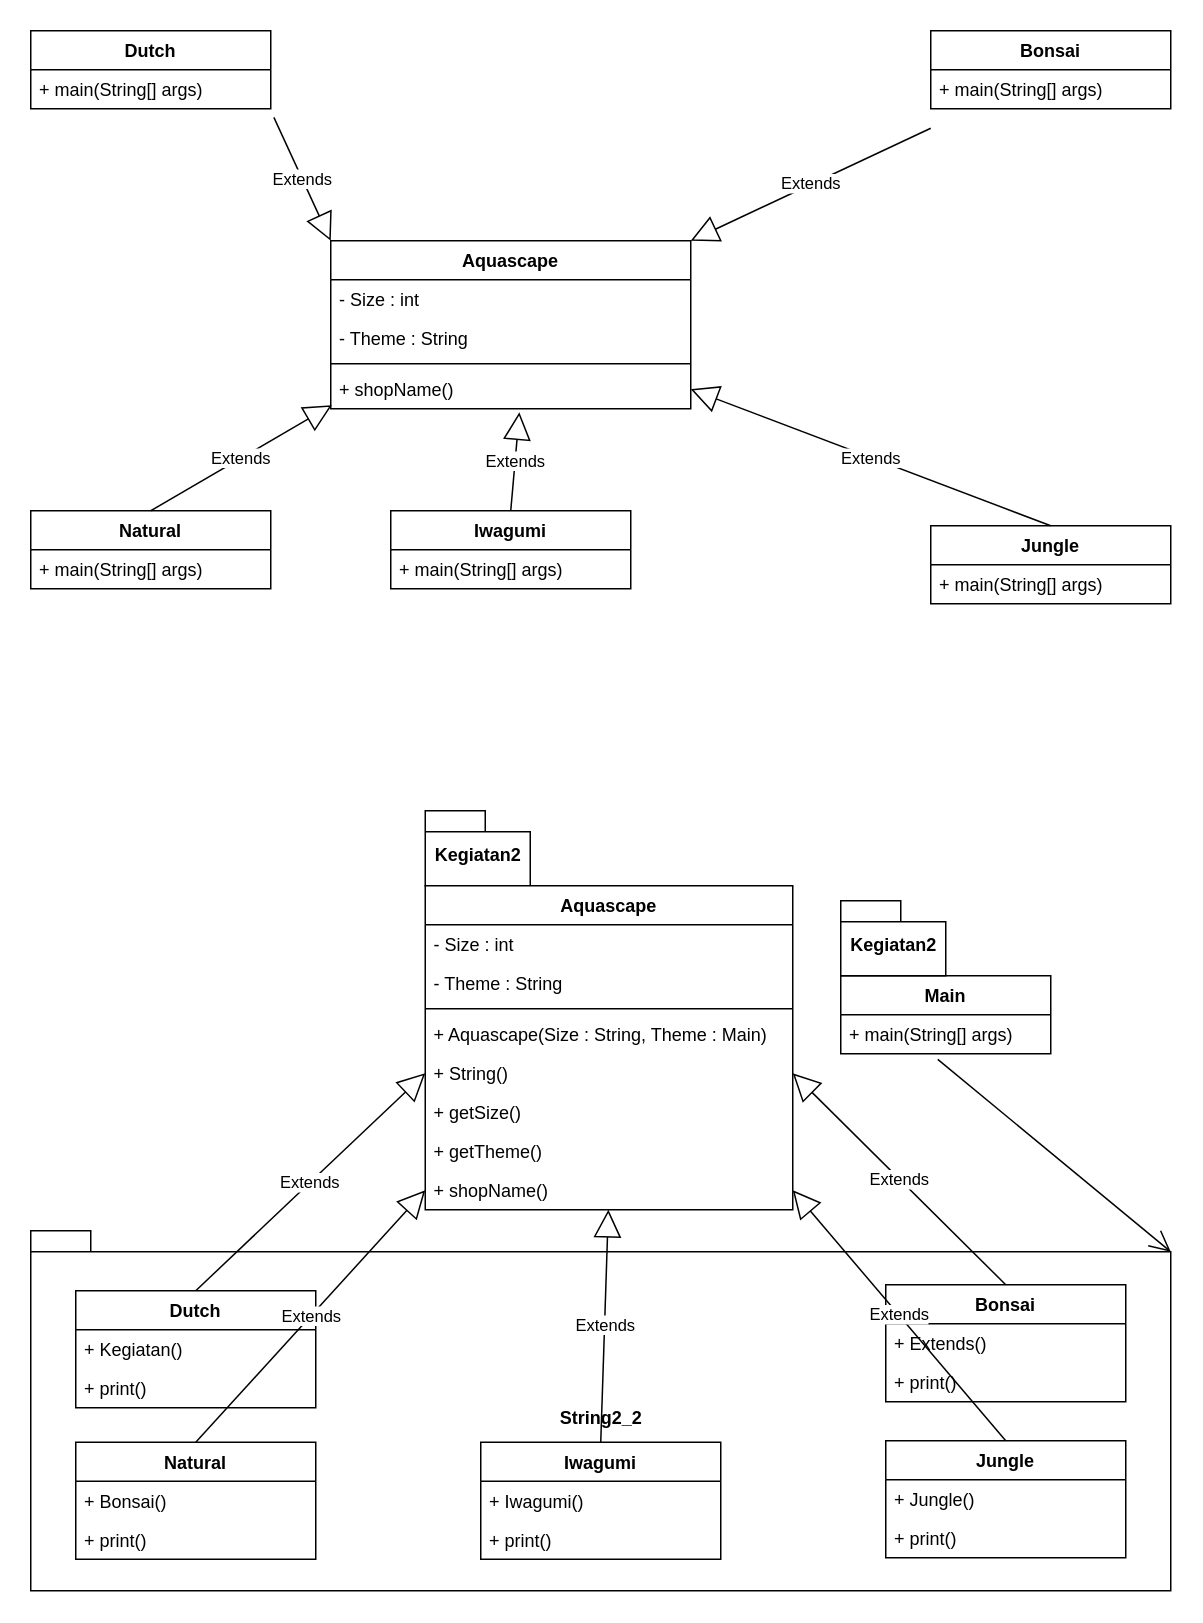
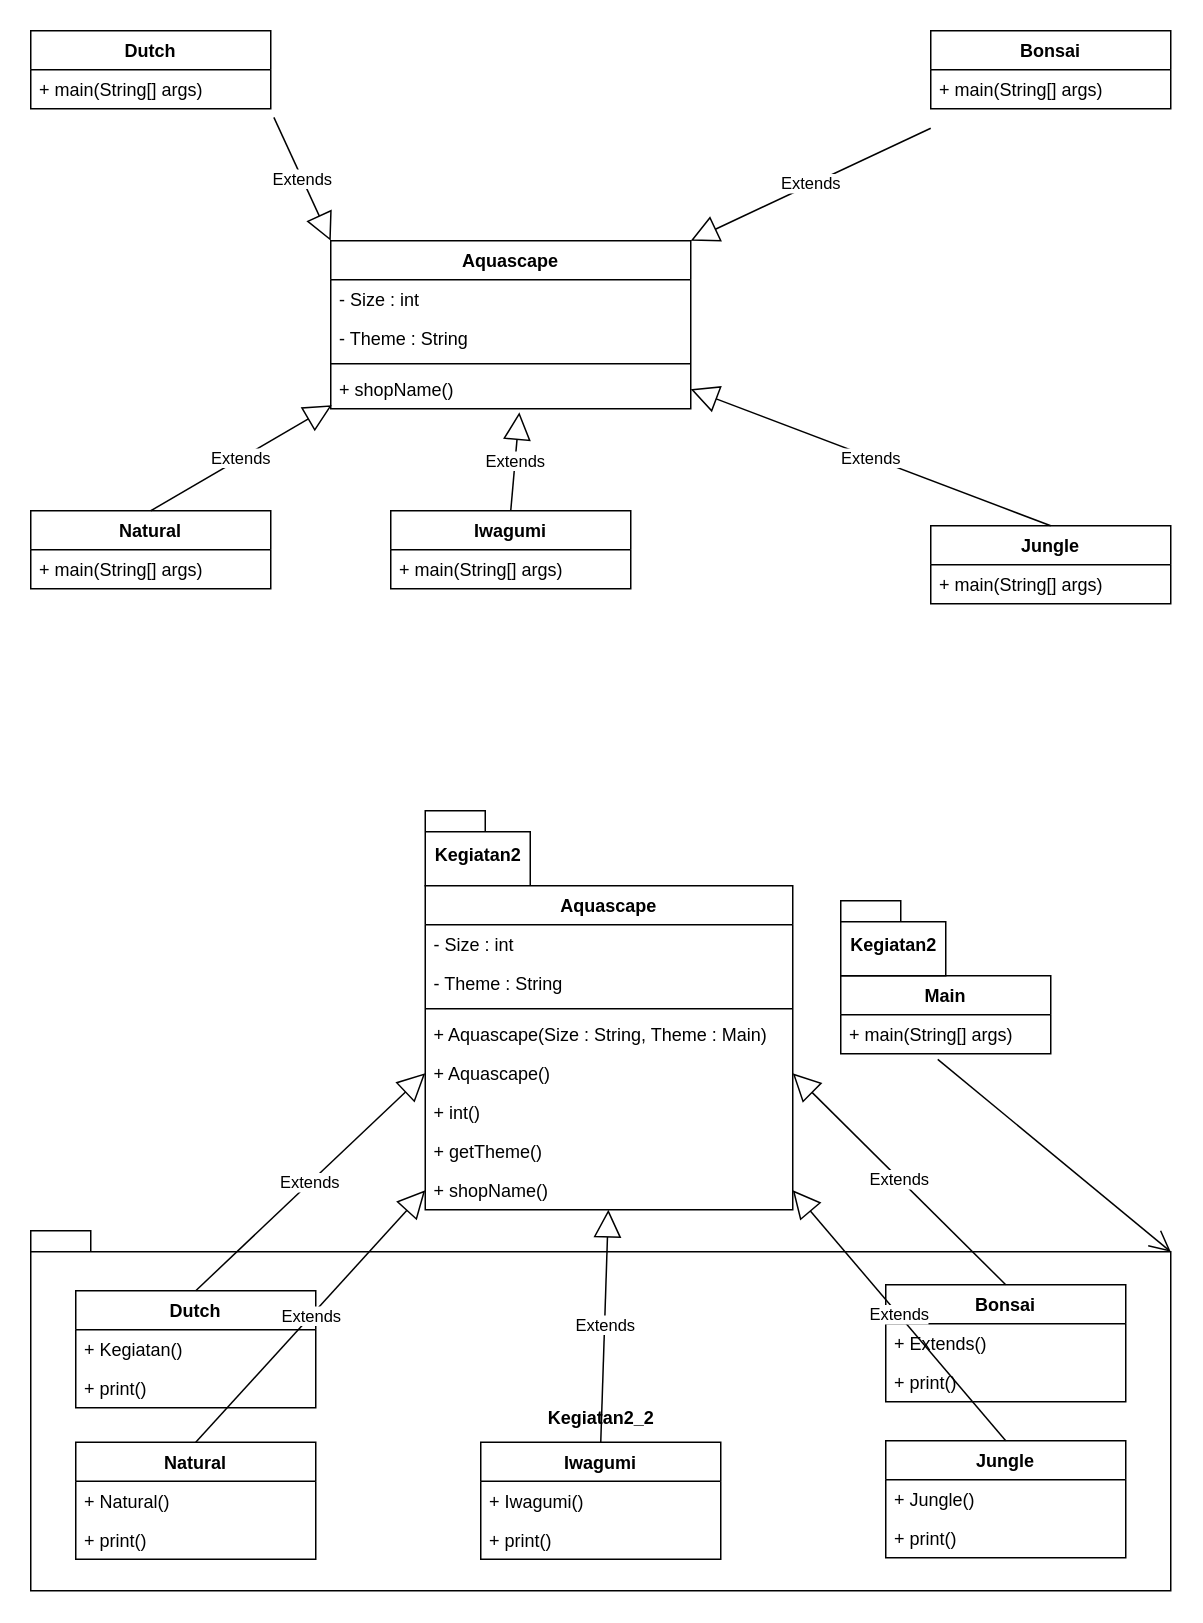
node "+ String()": label "+ String()" -> "+ Aquascape()"
node "+ getSize()": label "+ getSize()" -> "+ int()"
node "String2_2": label "String2_2" -> "Kegiatan2_2"
node "+ Bonsai()": label "+ Bonsai()" -> "+ Natural()"
